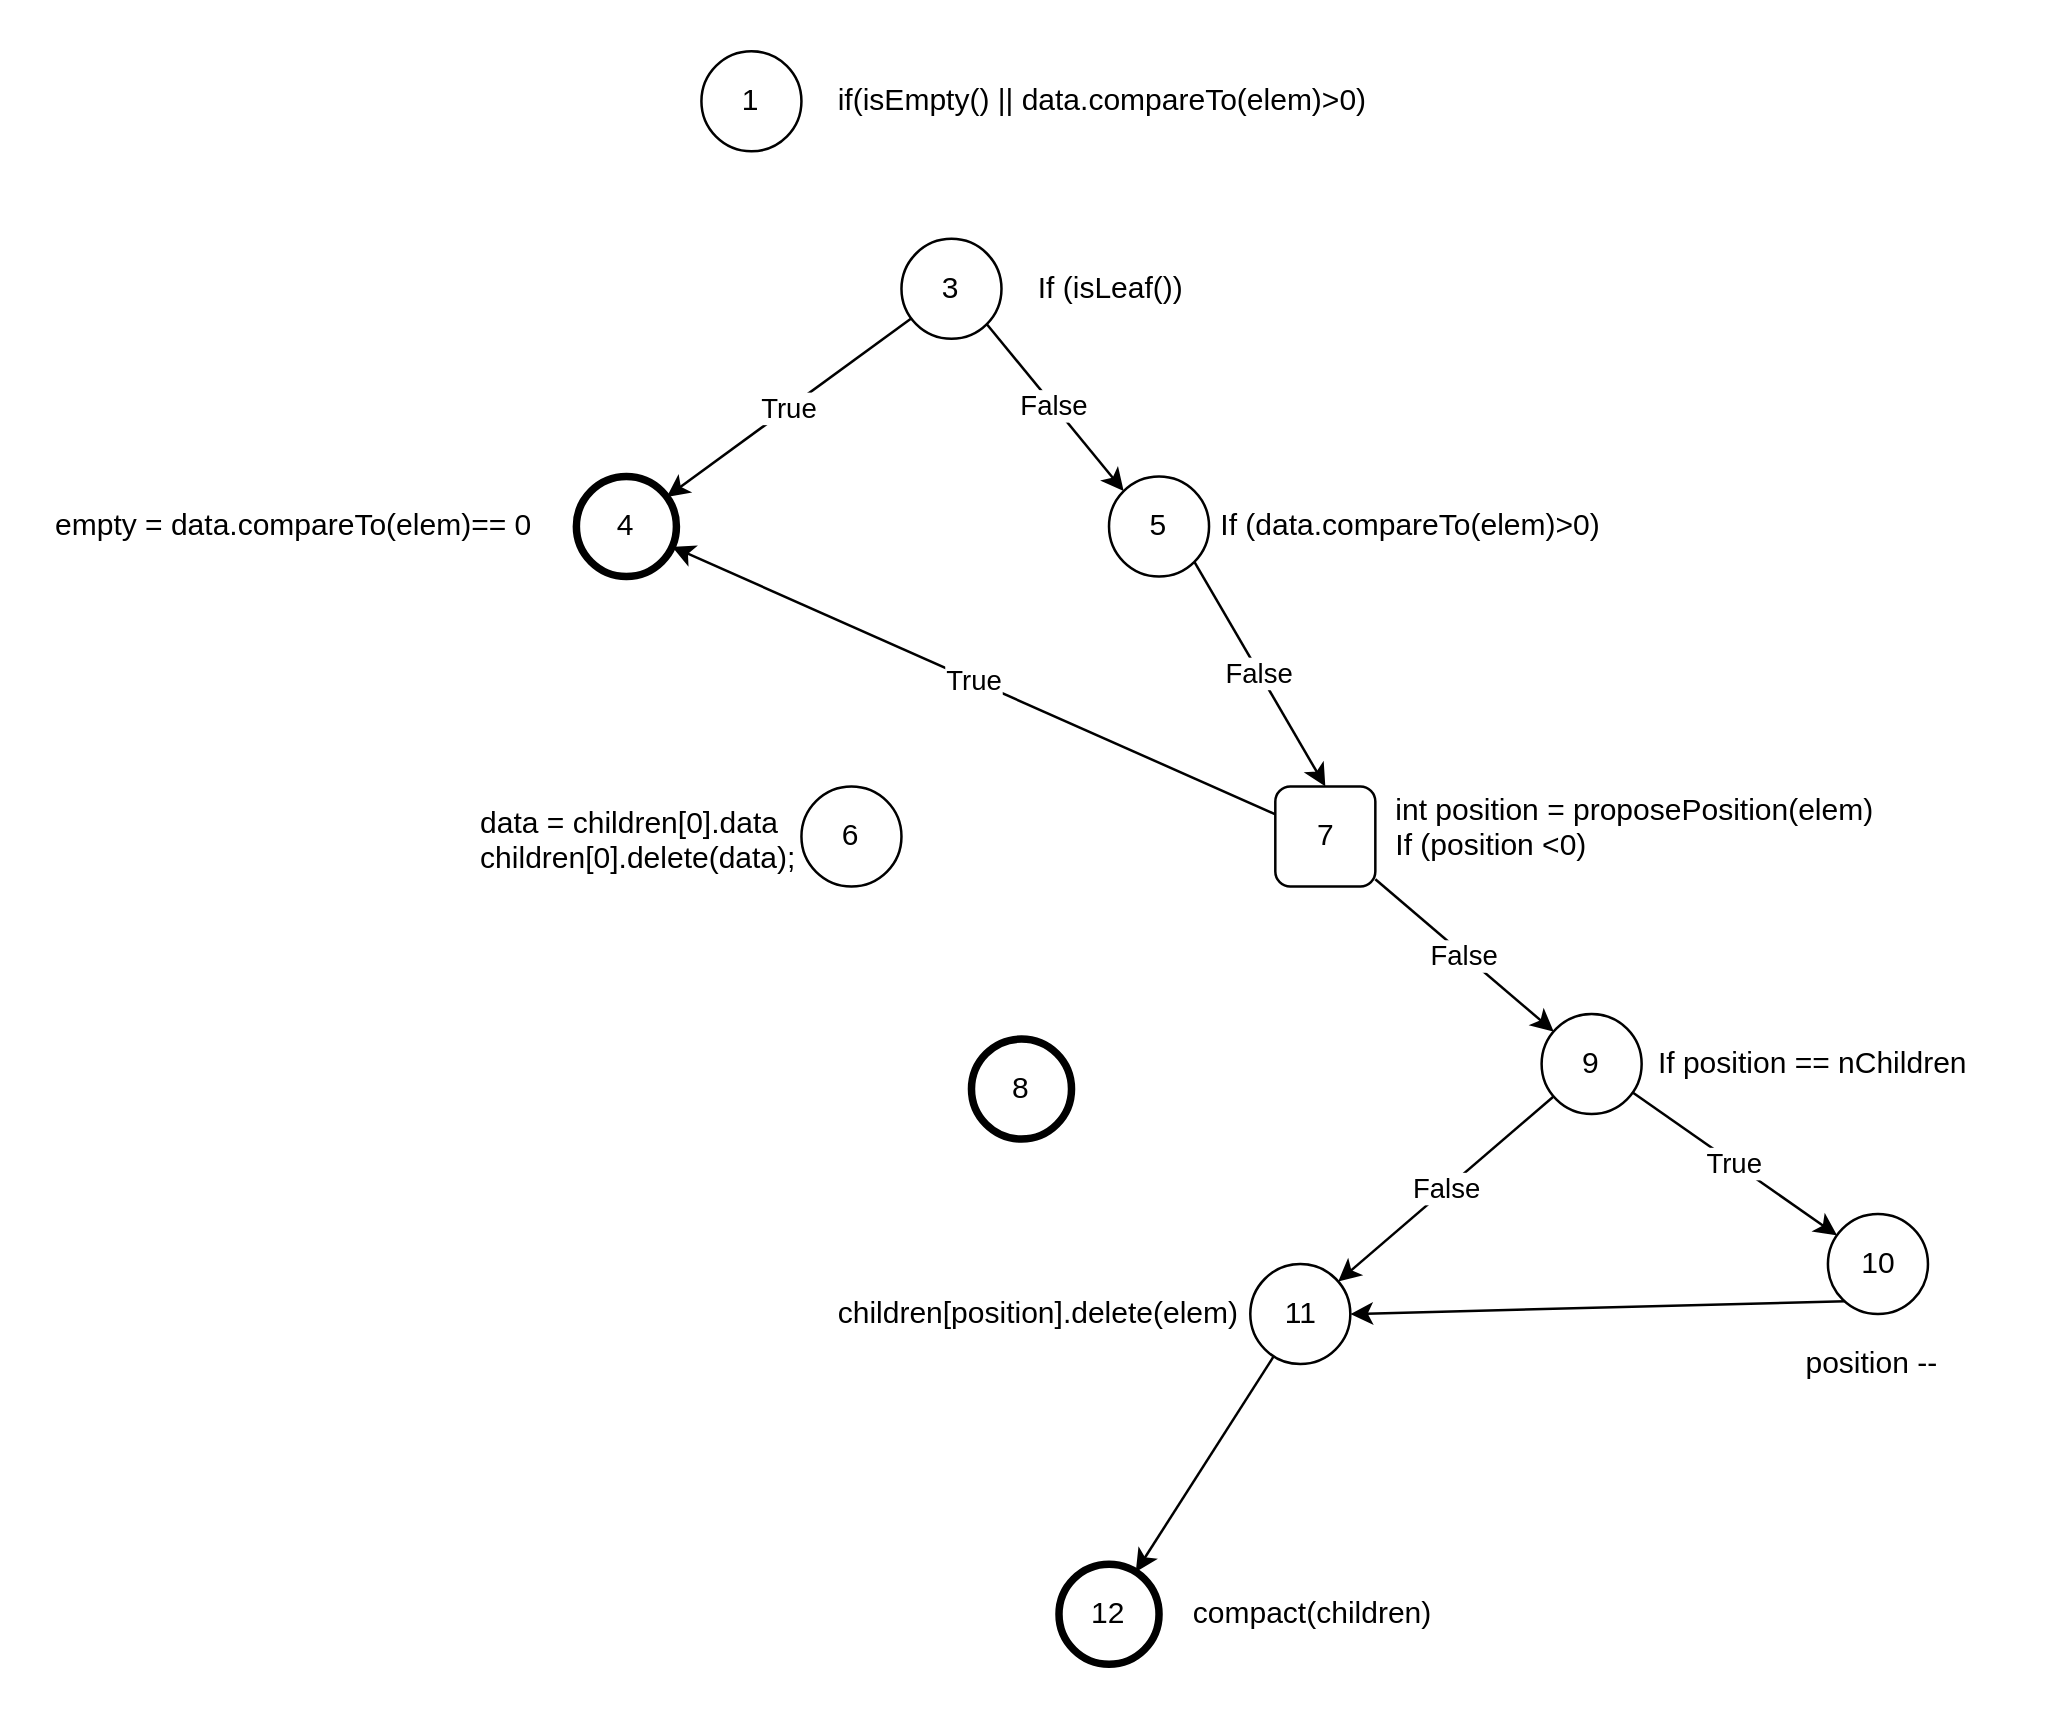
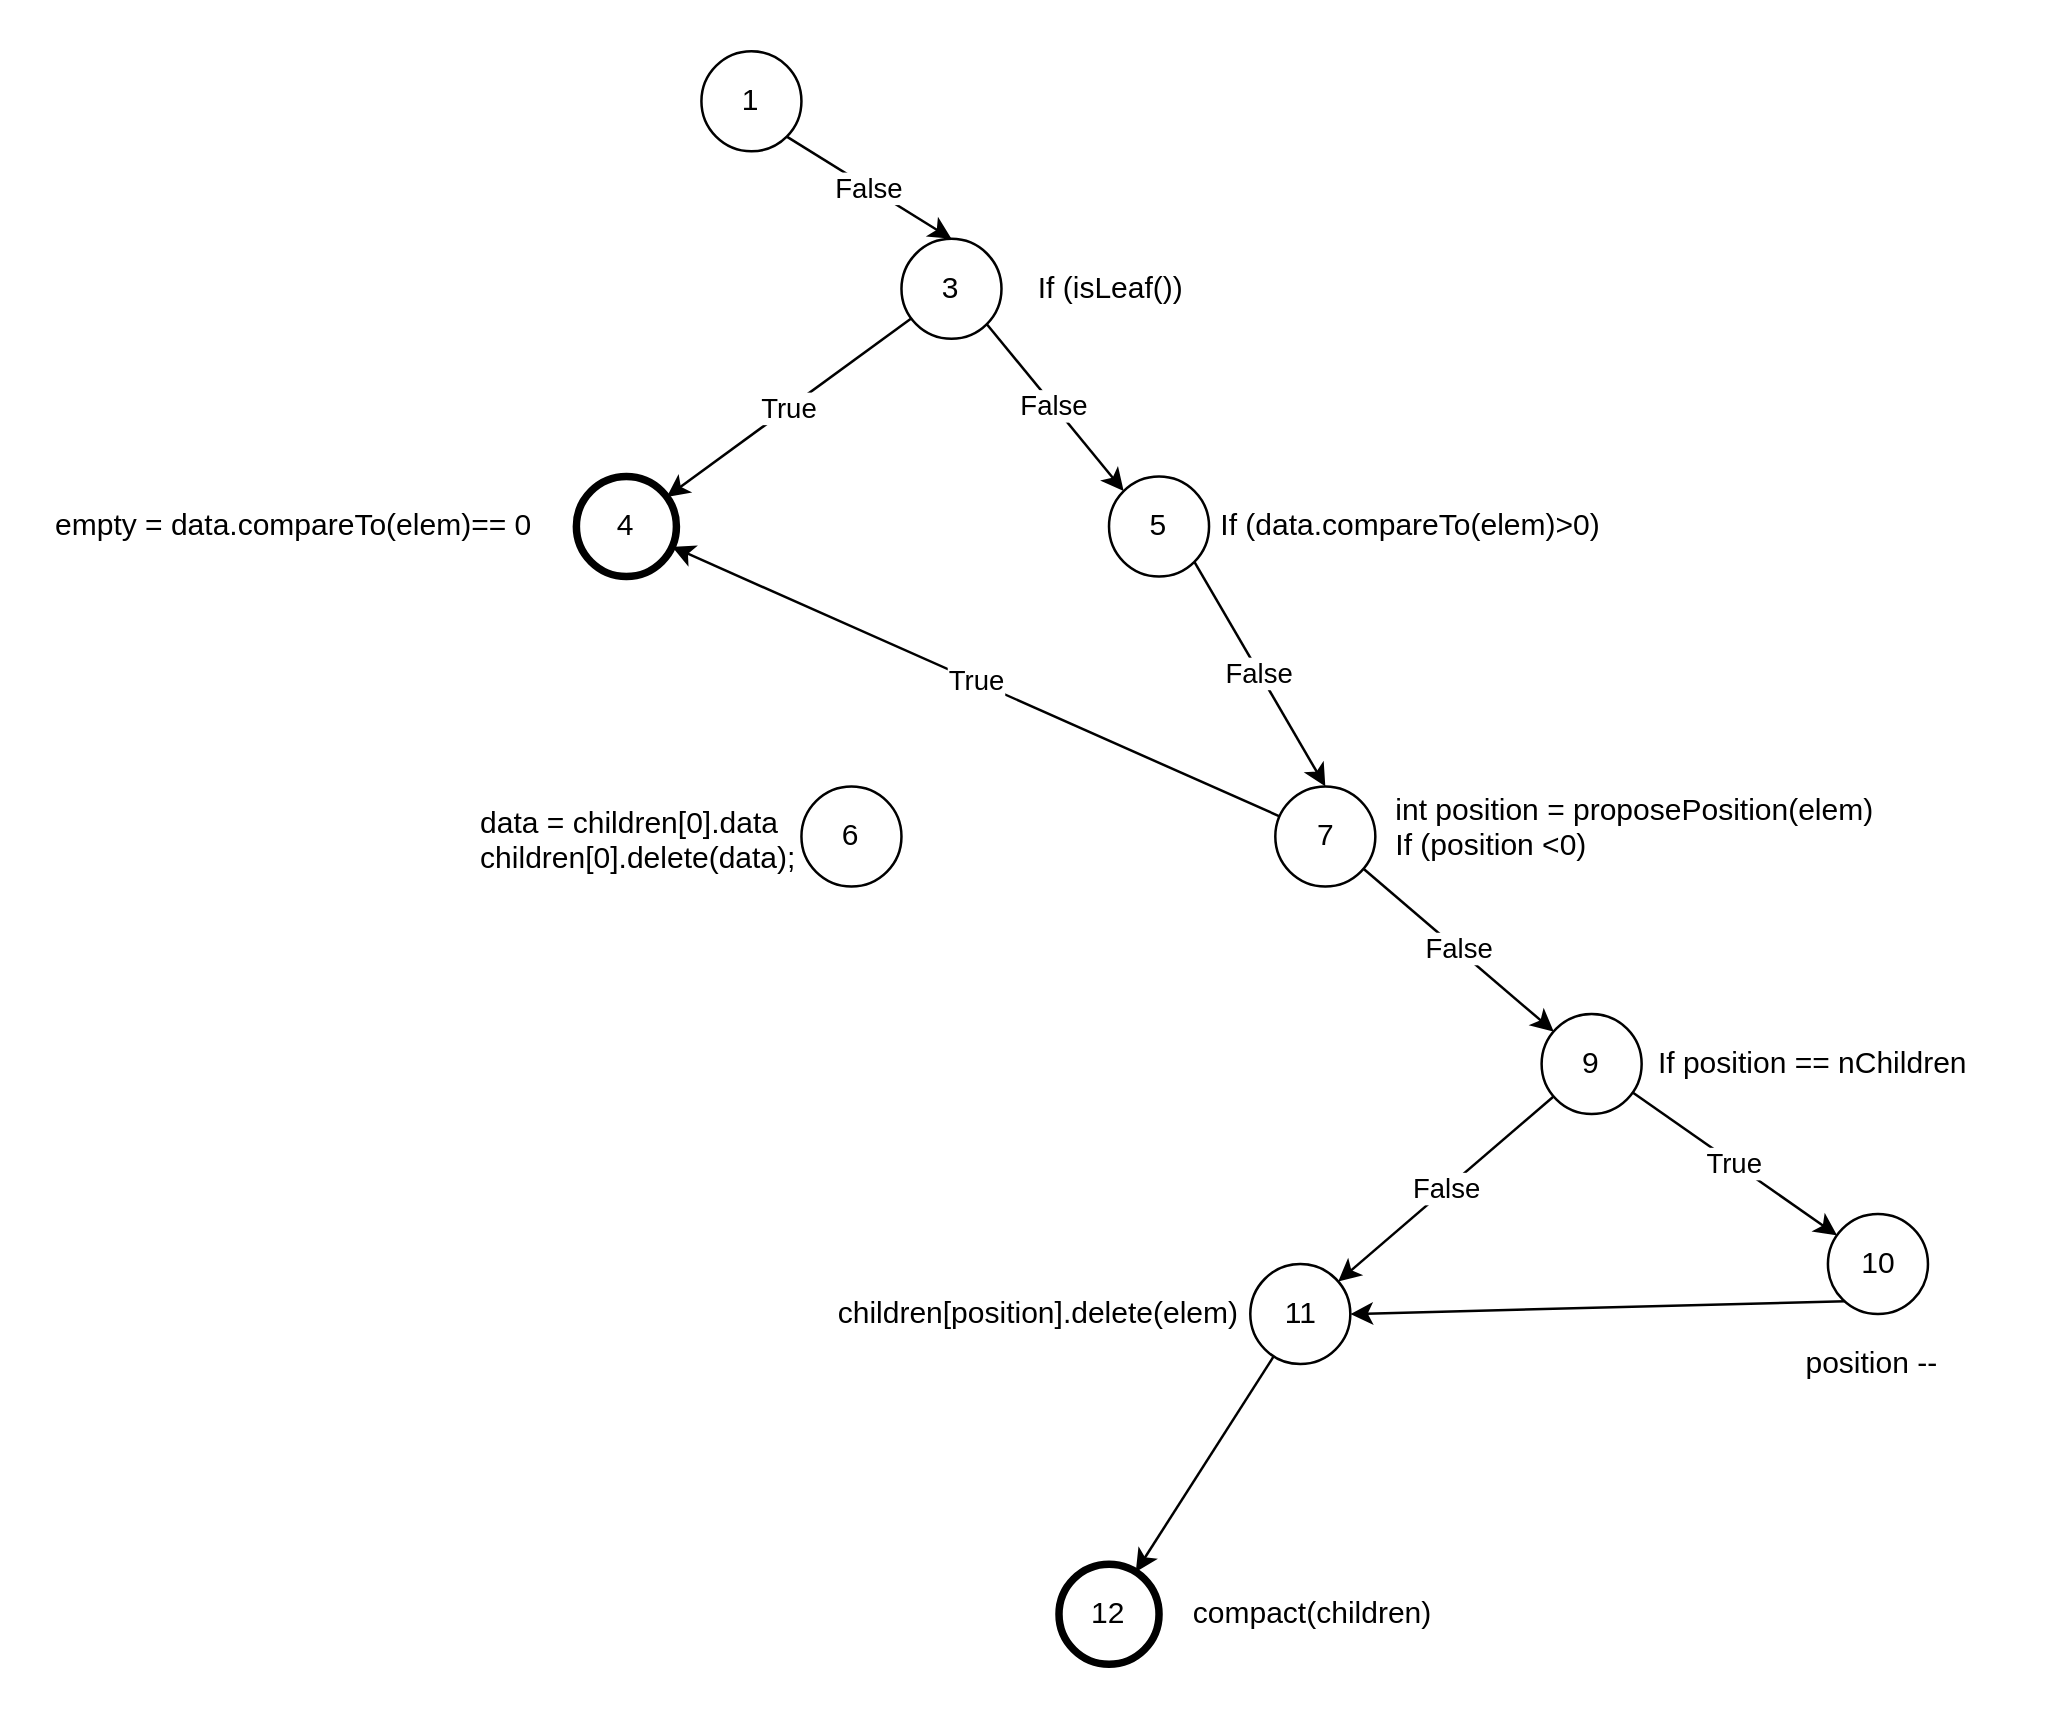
node "if(isEmpty() || data.compareTo(elem)>0)": removed
edge "1" -> "3": added, label "False"
node "7": shape rounded rectangle -> ellipse
node "8": removed
